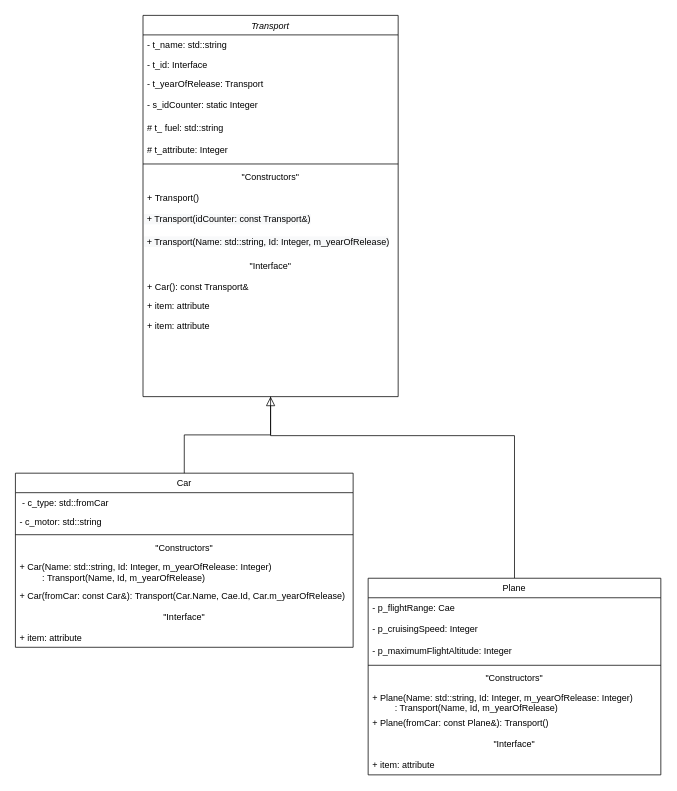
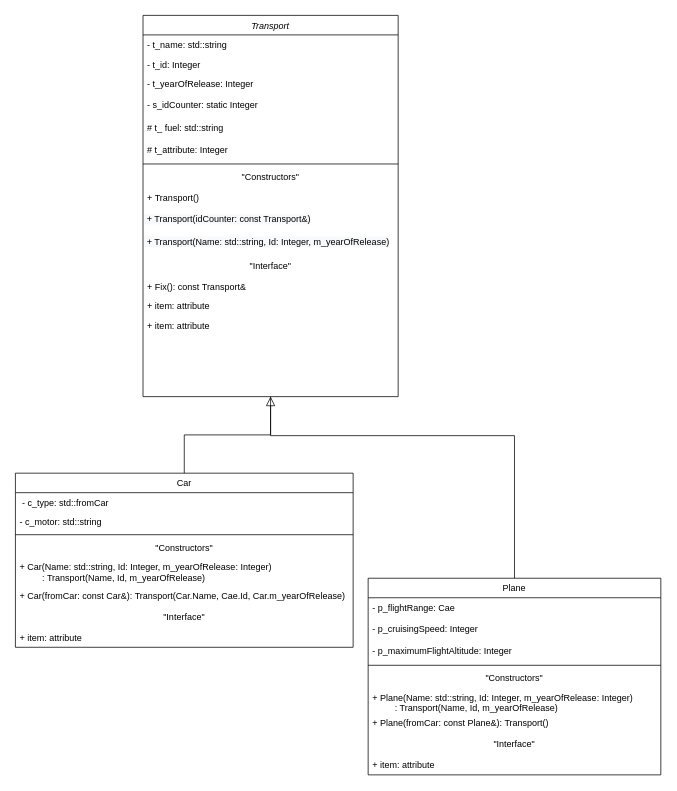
node "- t_id: Interface": label "- t_id: Interface" -> "- t_id: Integer"
node "- t_yearOfRelease: Transport": label "- t_yearOfRelease: Transport" -> "- t_yearOfRelease: Integer"
node "+ Car(): const Transport&": label "+ Car(): const Transport&" -> "+ Fix(): const Transport&"
